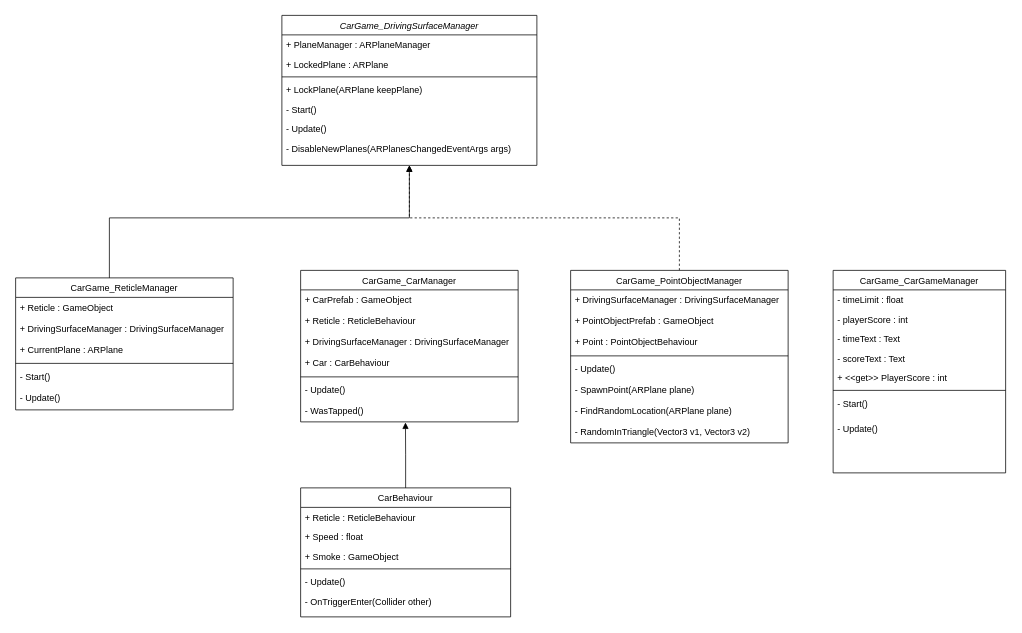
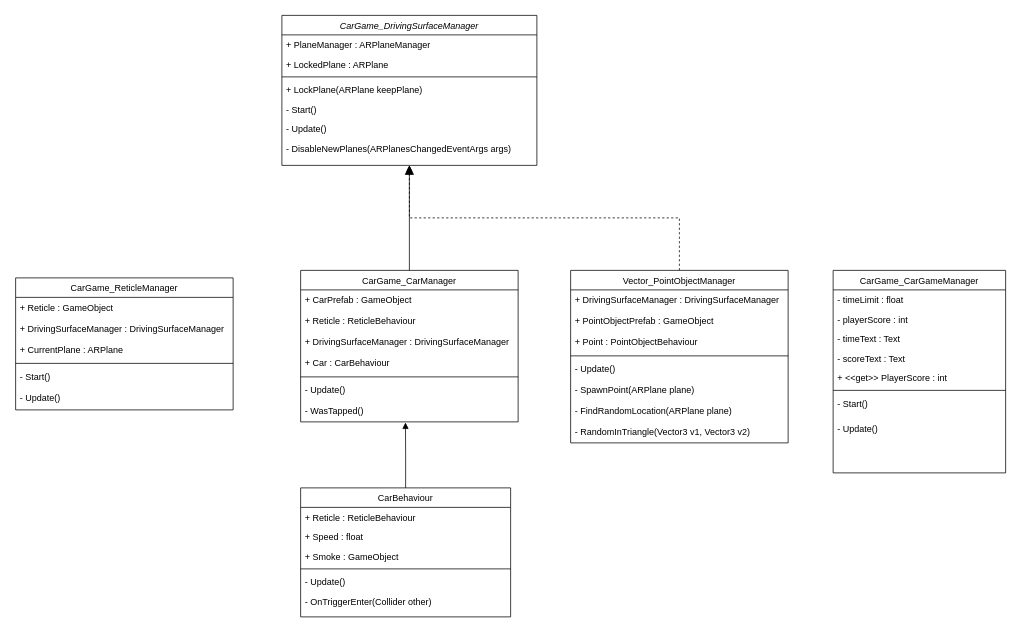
edge "CarGame_ReticleManager" -> "CarGame_DrivingSurfaceManager": removed
edge "CarGame_CarManager" -> "CarGame_DrivingSurfaceManager": added
node "CarGame_PointObjectManager": label "CarGame_PointObjectManager" -> "Vector_PointObjectManager"
